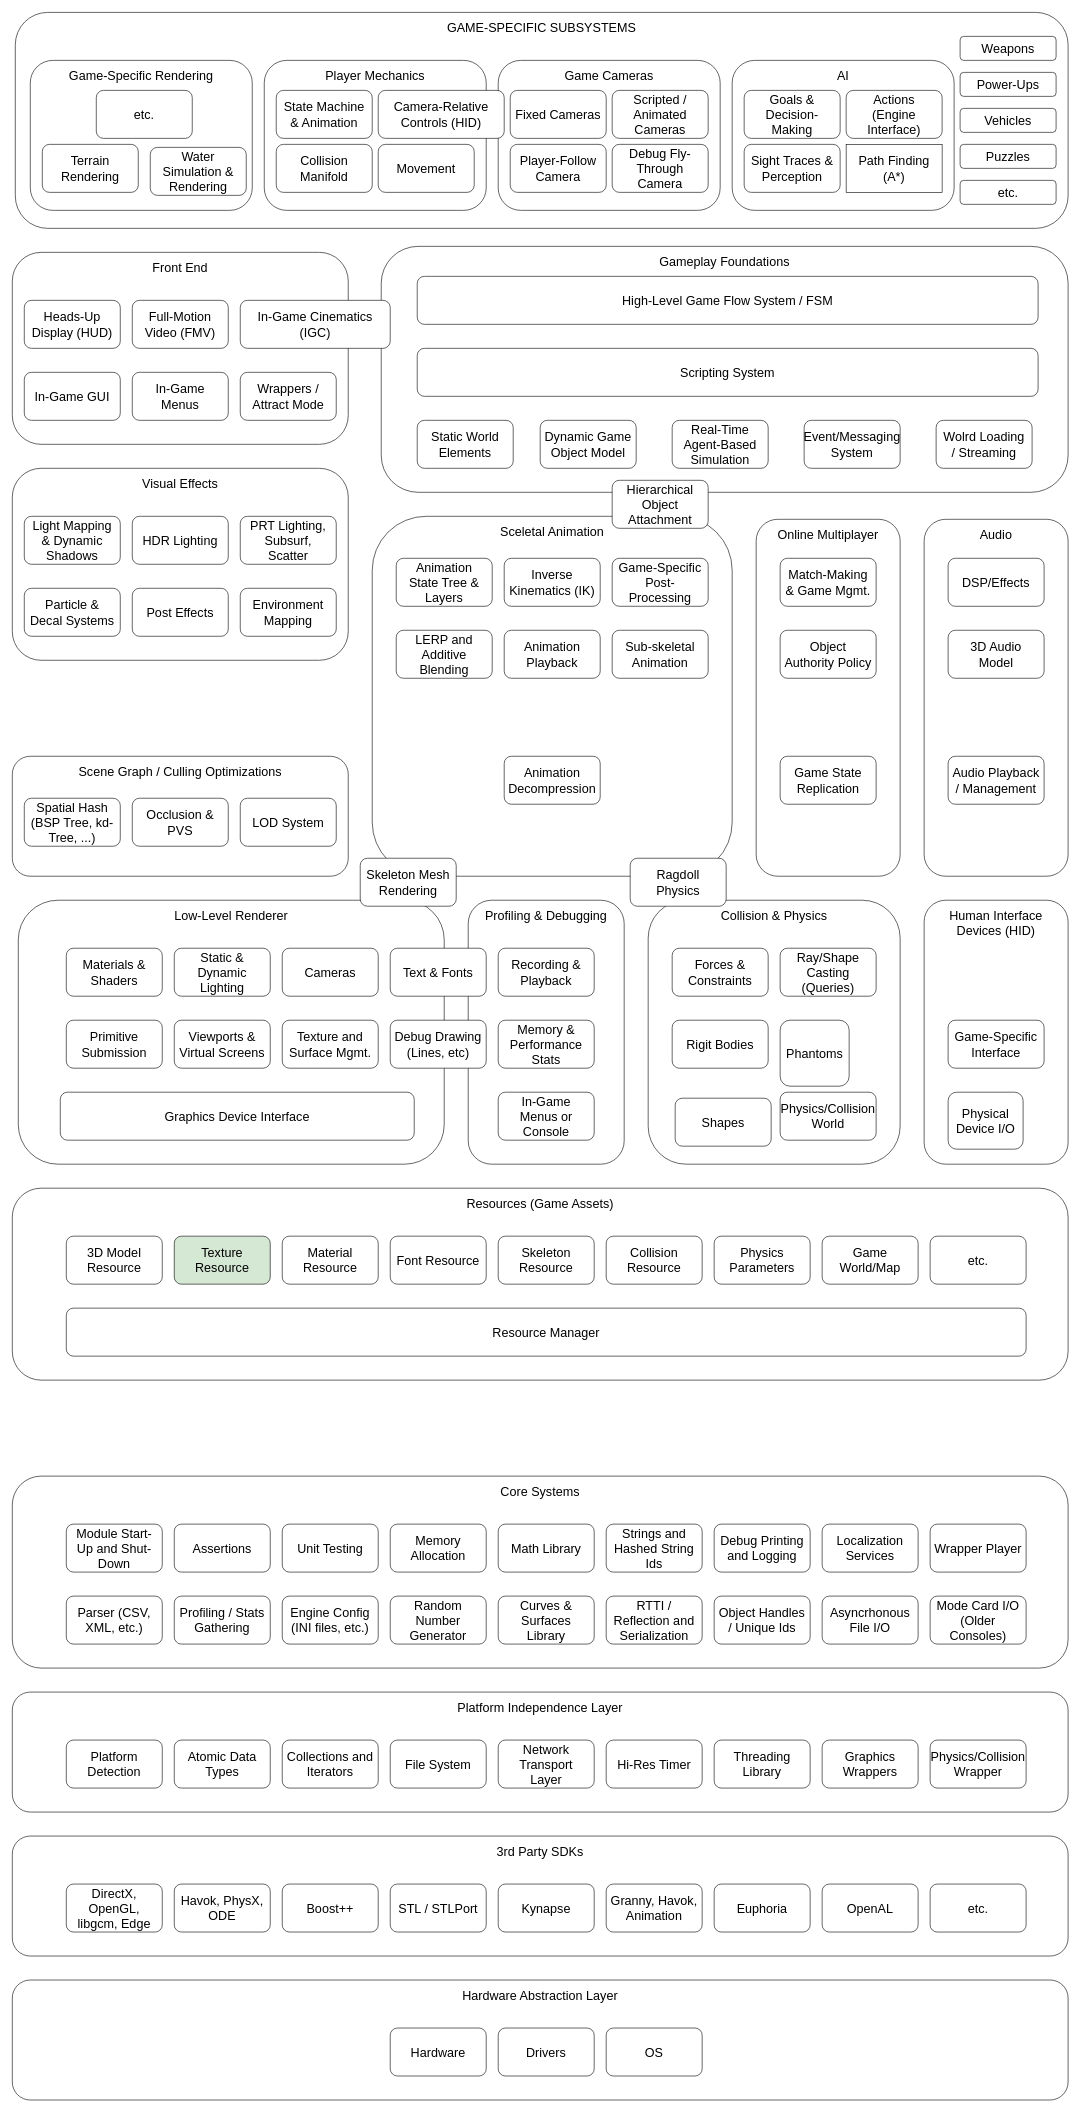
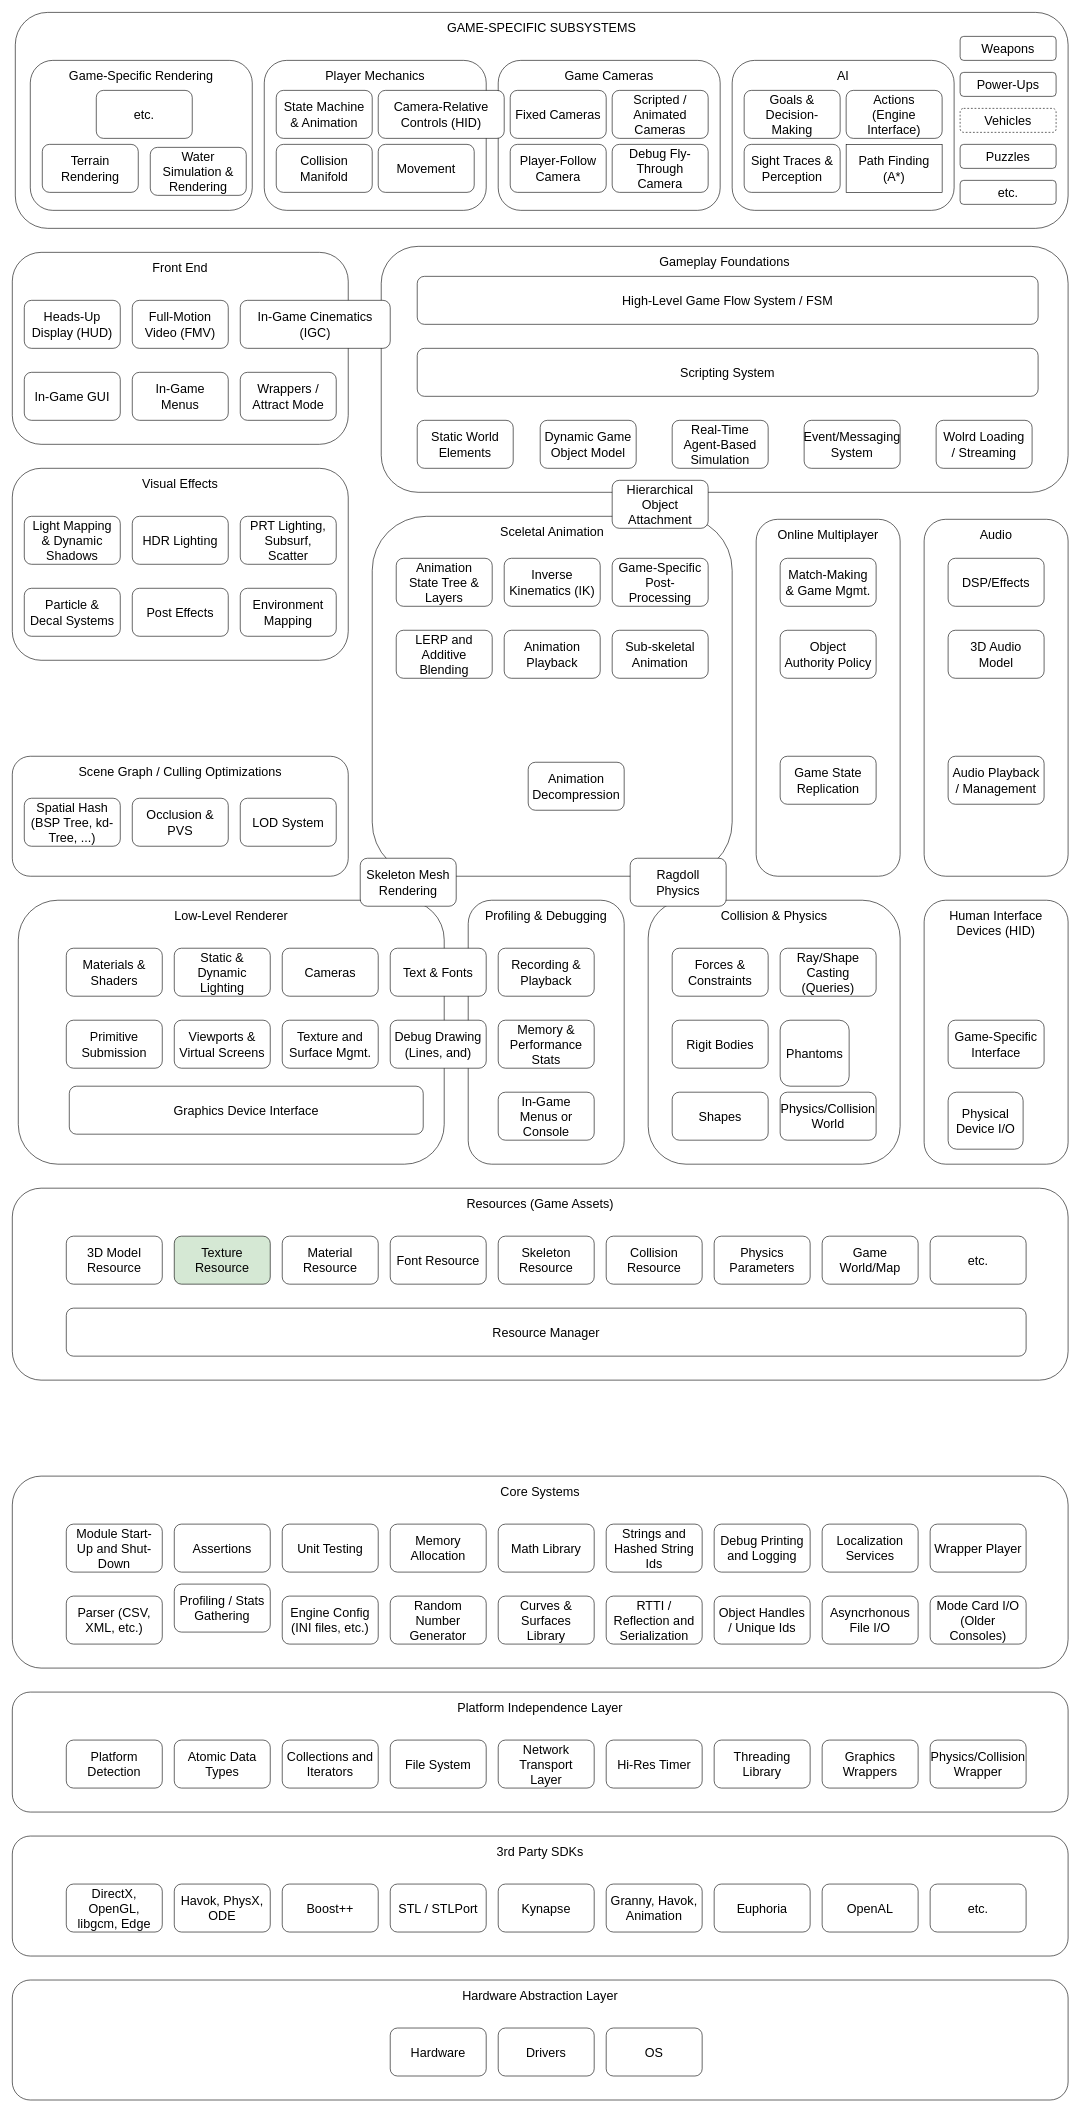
node "Vehicles": style solid -> dashed
node "Animation Decompression": moved (552, 780) -> (576, 786)
node "Debug Drawing (Lines, etc)": label "Debug Drawing (Lines, etc)" -> "Debug Drawing (Lines, and)"
node "Graphics Device Interface": moved (237, 1116) -> (246, 1110)
node "Shapes": moved (723, 1122) -> (720, 1116)
node "Profiling / Stats Gathering": moved (222, 1620) -> (222, 1608)
